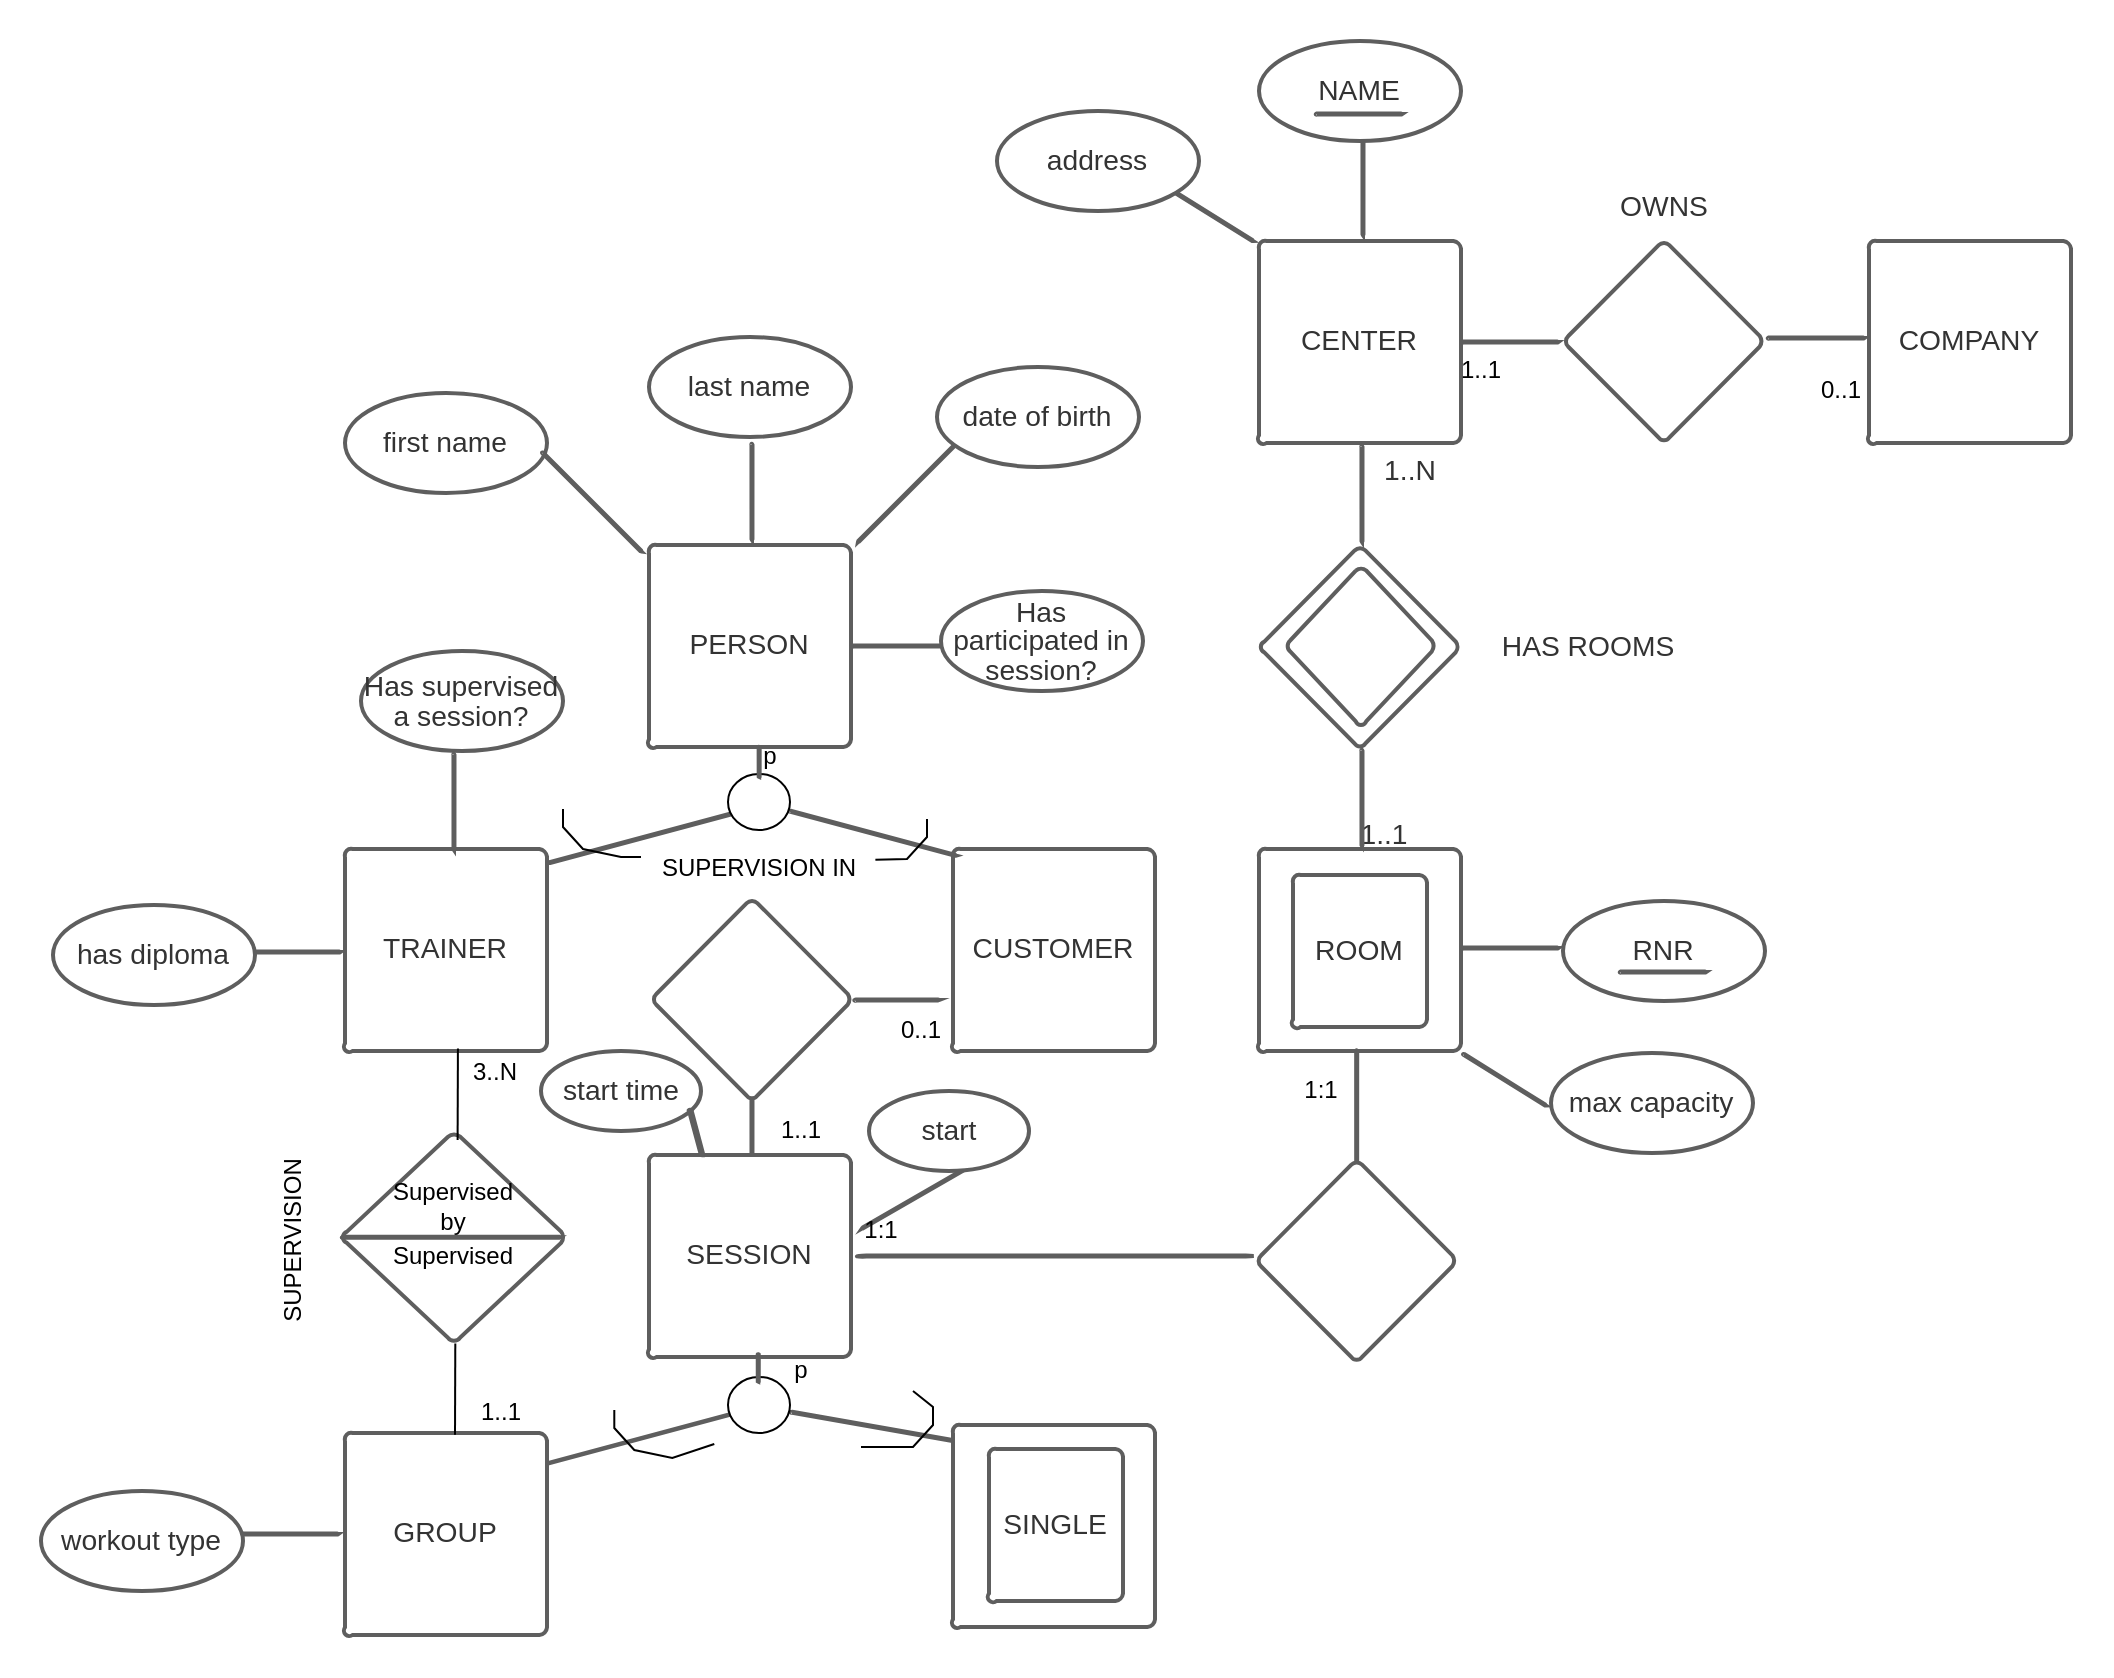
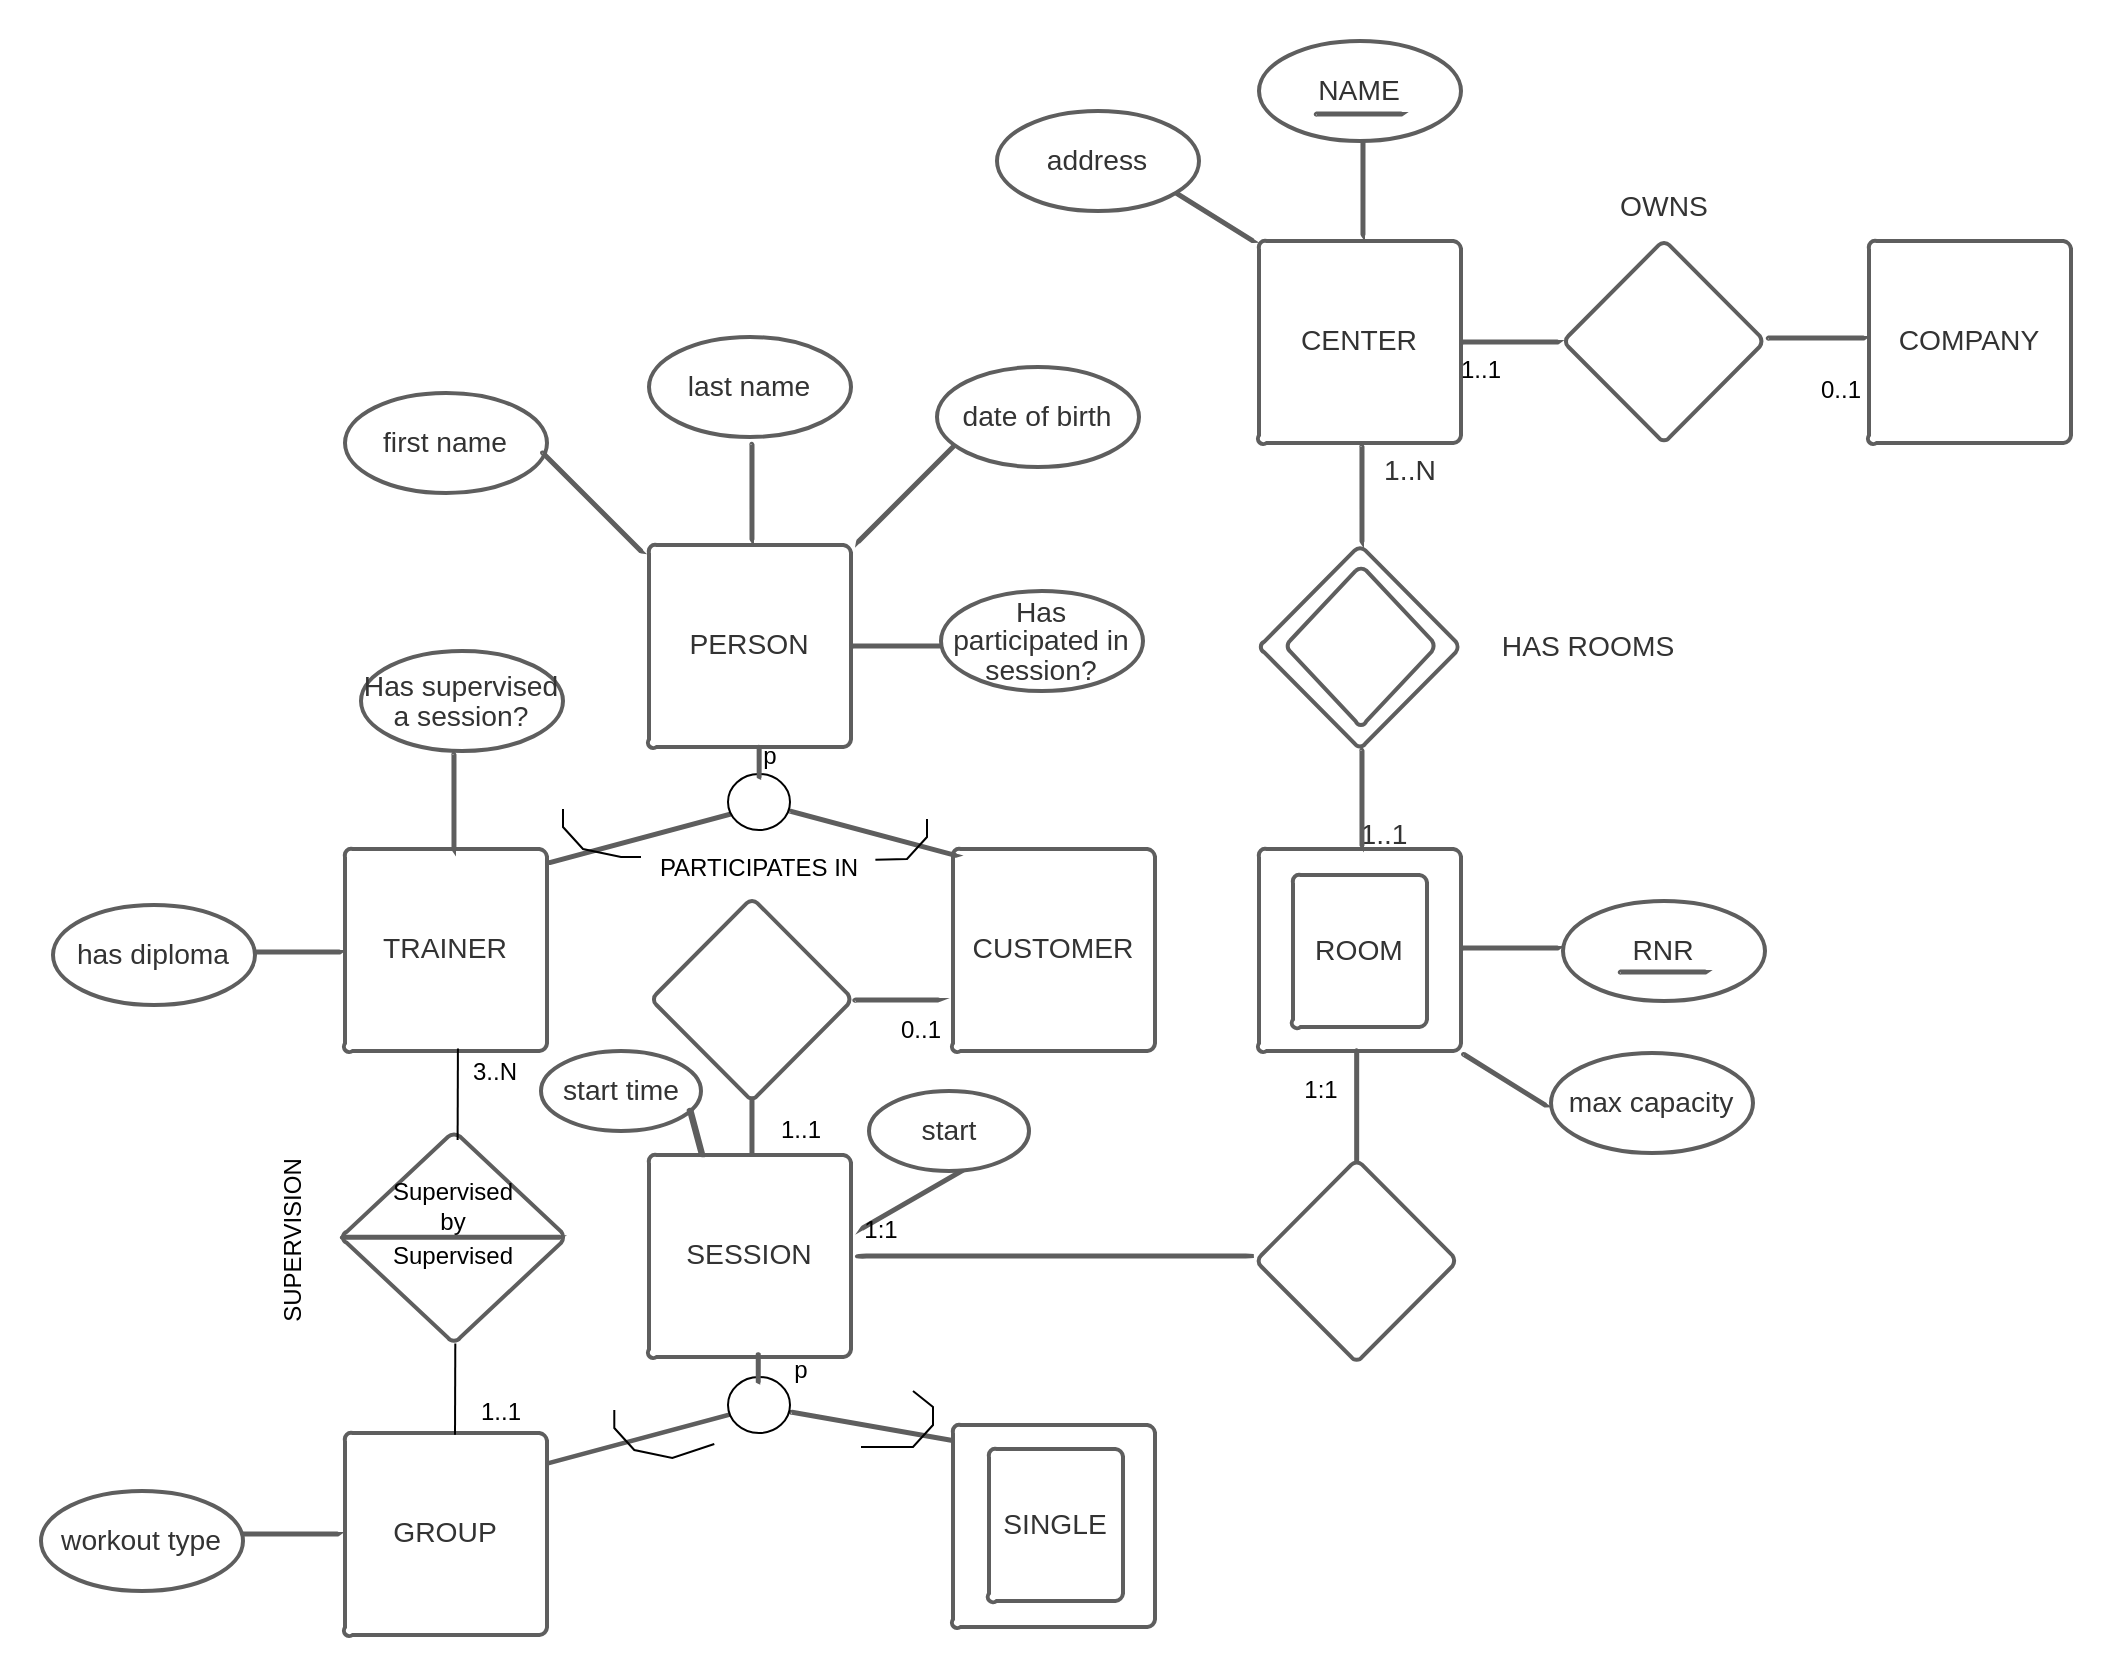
node "SUPERVISION IN": label "SUPERVISION IN" -> "PARTICIPATES IN"
